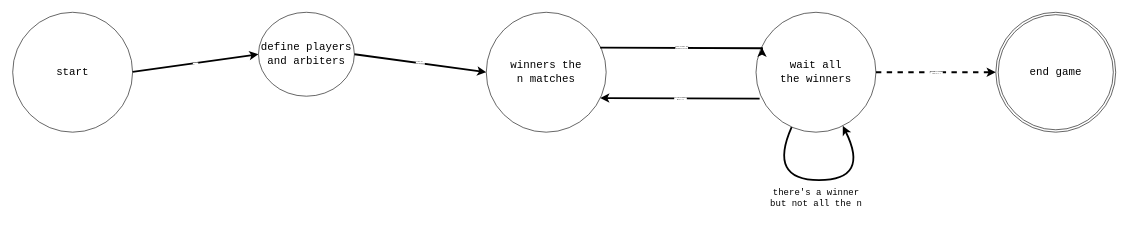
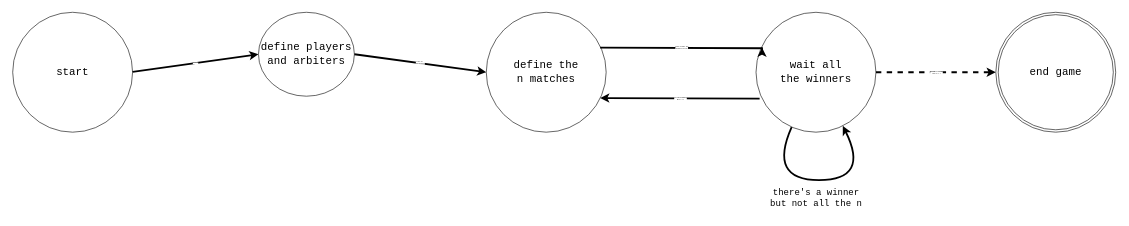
node "winners the n matches": label "winners the n matches" -> "define the n matches"
